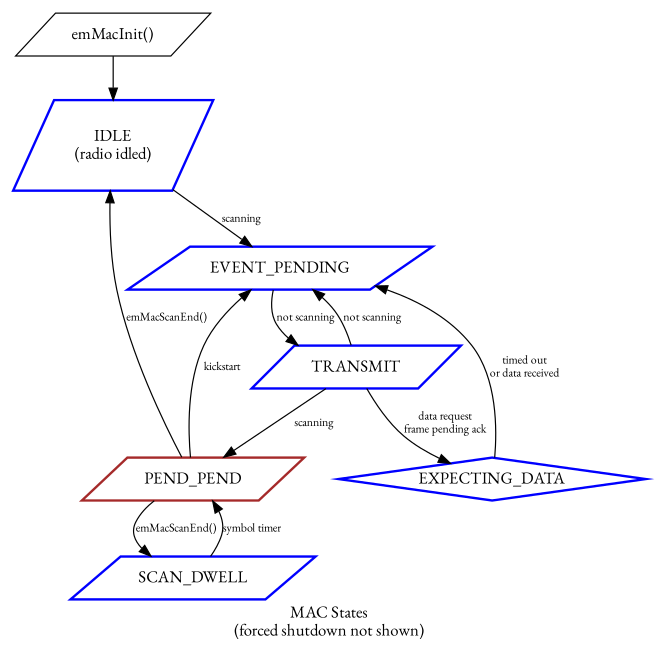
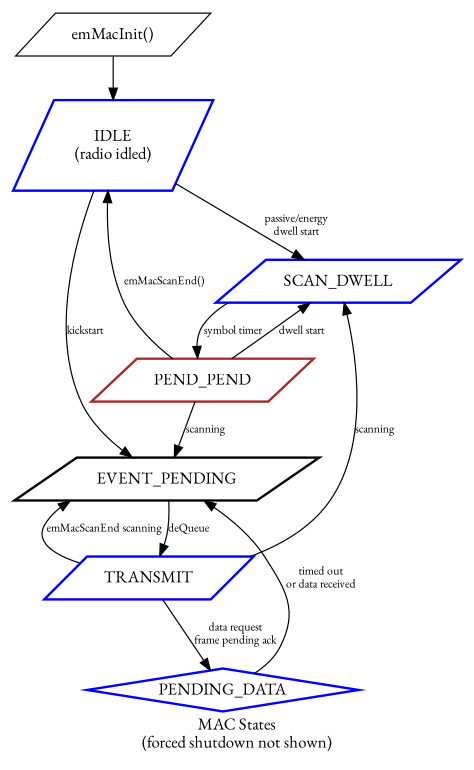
edge "IDLE (radio idled)" -> "SCAN_DWELL": added, label "passive/energy dwell start"
edge "IDLE (radio idled)" -> "EVENT_PENDING": label "scanning" -> "kickstart"
node "EVENT_PENDING": color blue -> black
edge "EVENT_PENDING" -> "TRANSMIT": label "not scanning" -> "deQueue"
edge "TRANSMIT" -> "EVENT_PENDING": label "not scanning" -> "emMacScanEnd scanning"
edge "PEND_PEND" -> "EVENT_PENDING": label "kickstart" -> "scanning"
edge "TRANSMIT" -> "PEND_PEND": now "TRANSMIT" -> "SCAN_DWELL"
node "EXPECTING_DATA": label "EXPECTING_DATA" -> "PENDING_DATA"
edge "PEND_PEND" -> "SCAN_DWELL": label "emMacScanEnd()" -> "dwell start"
